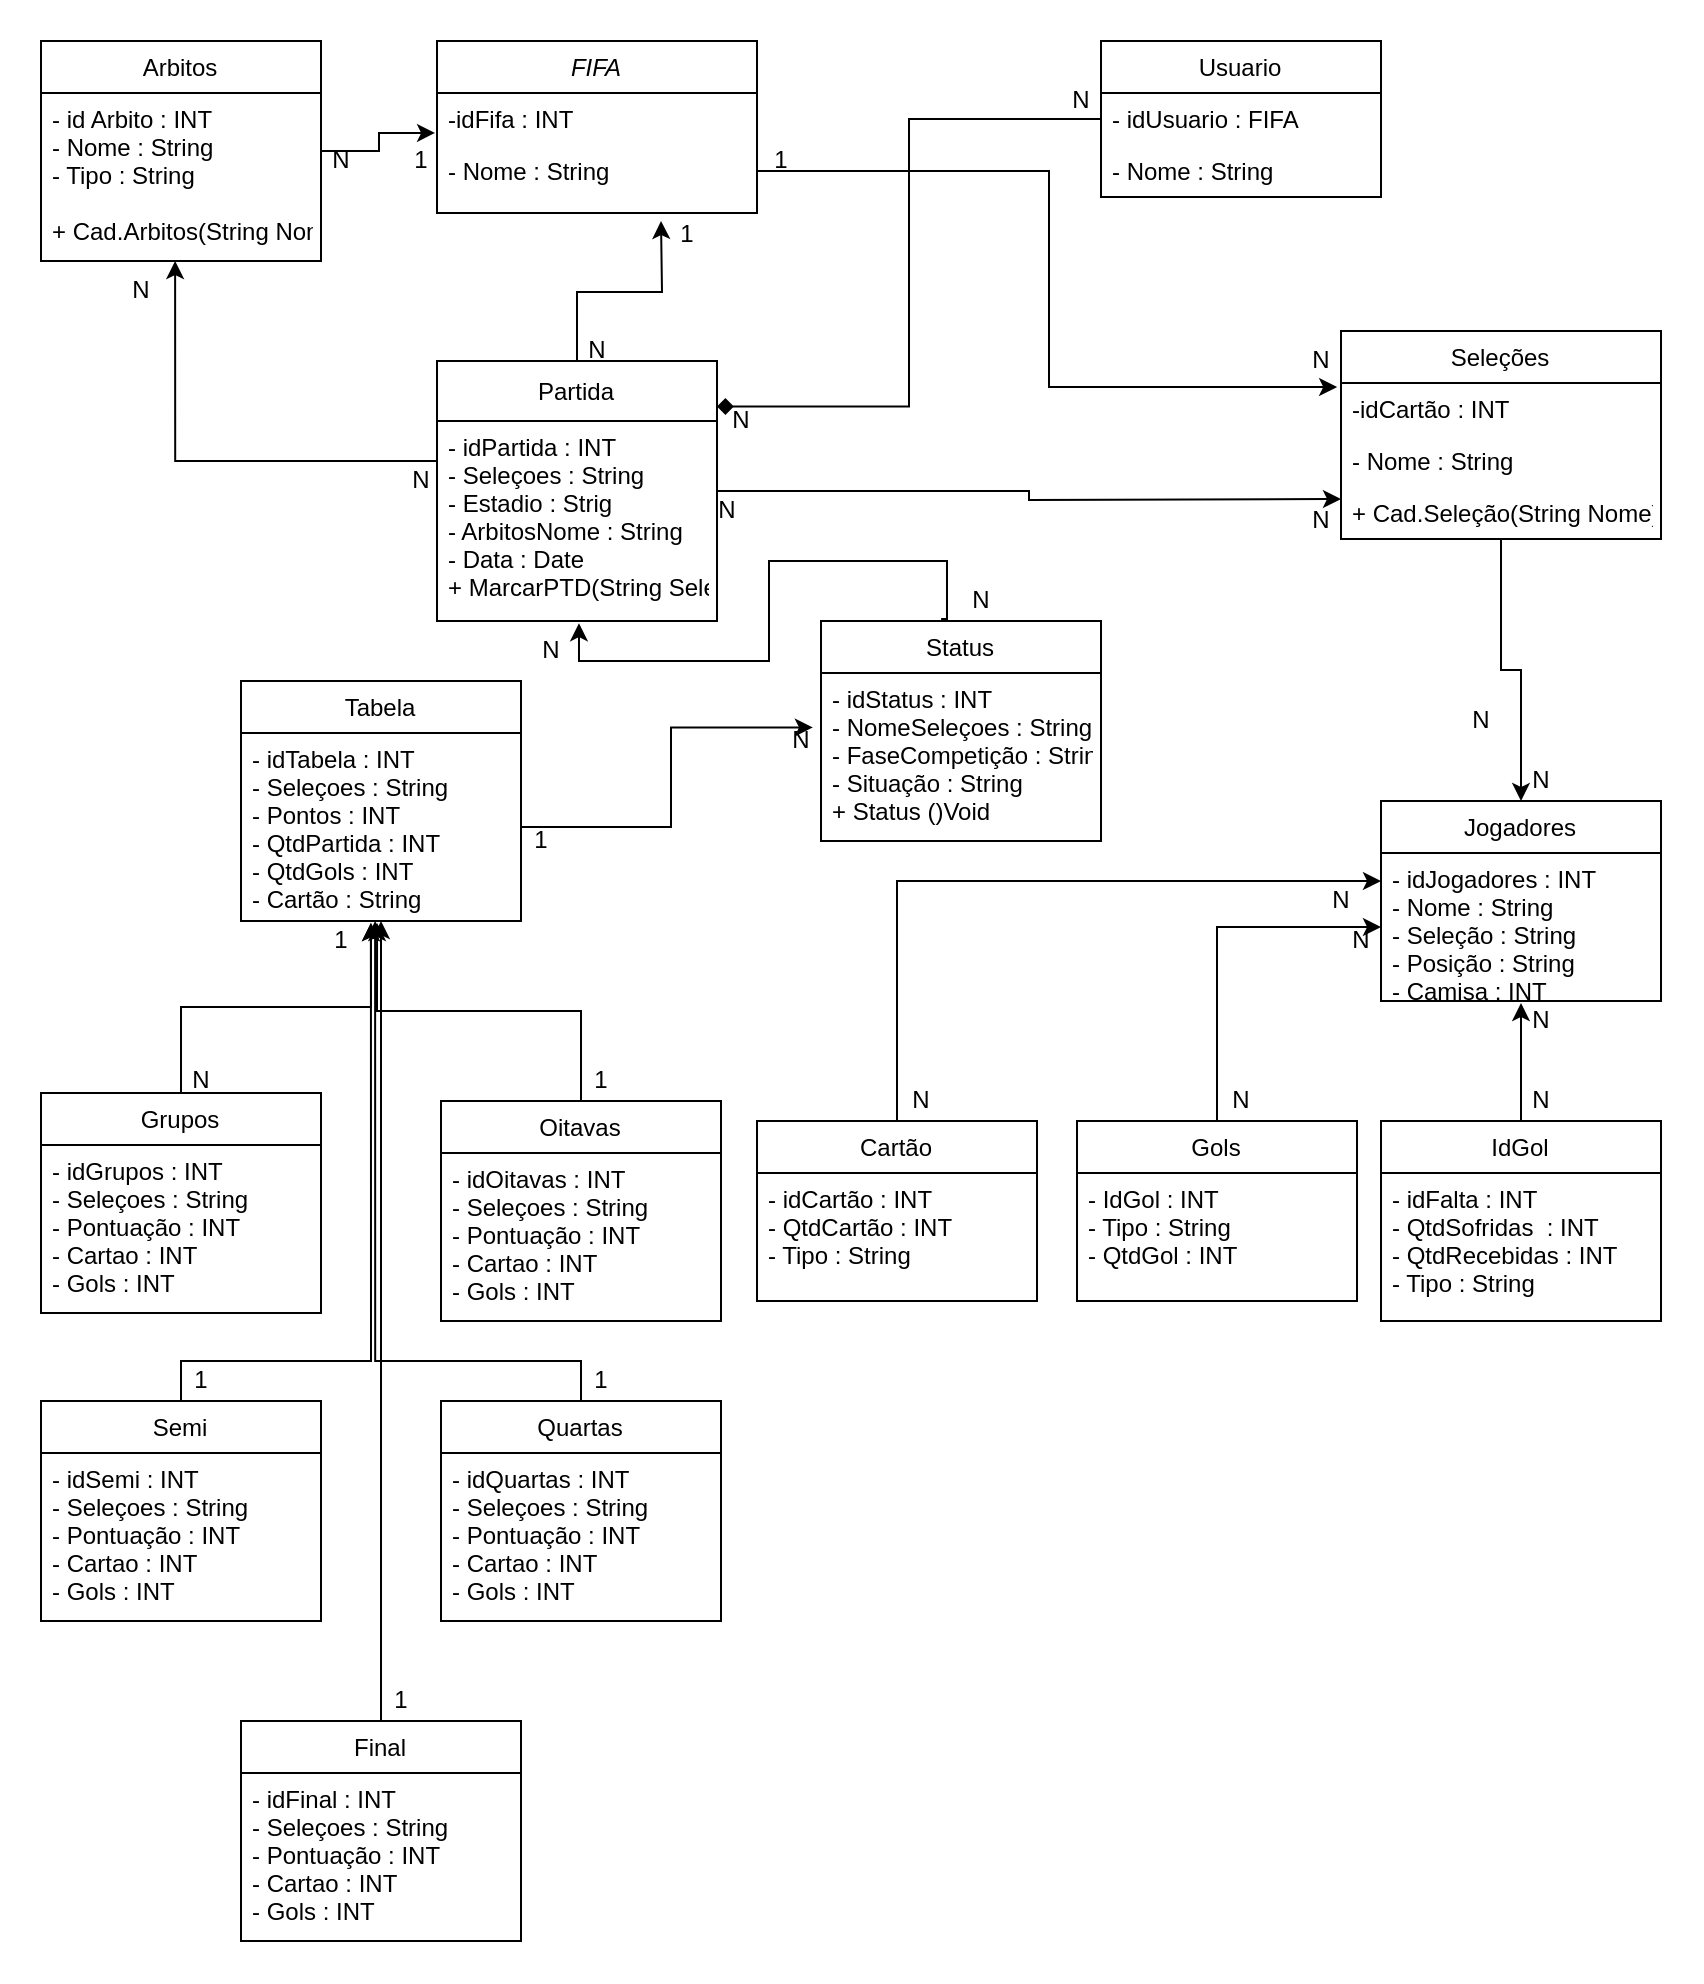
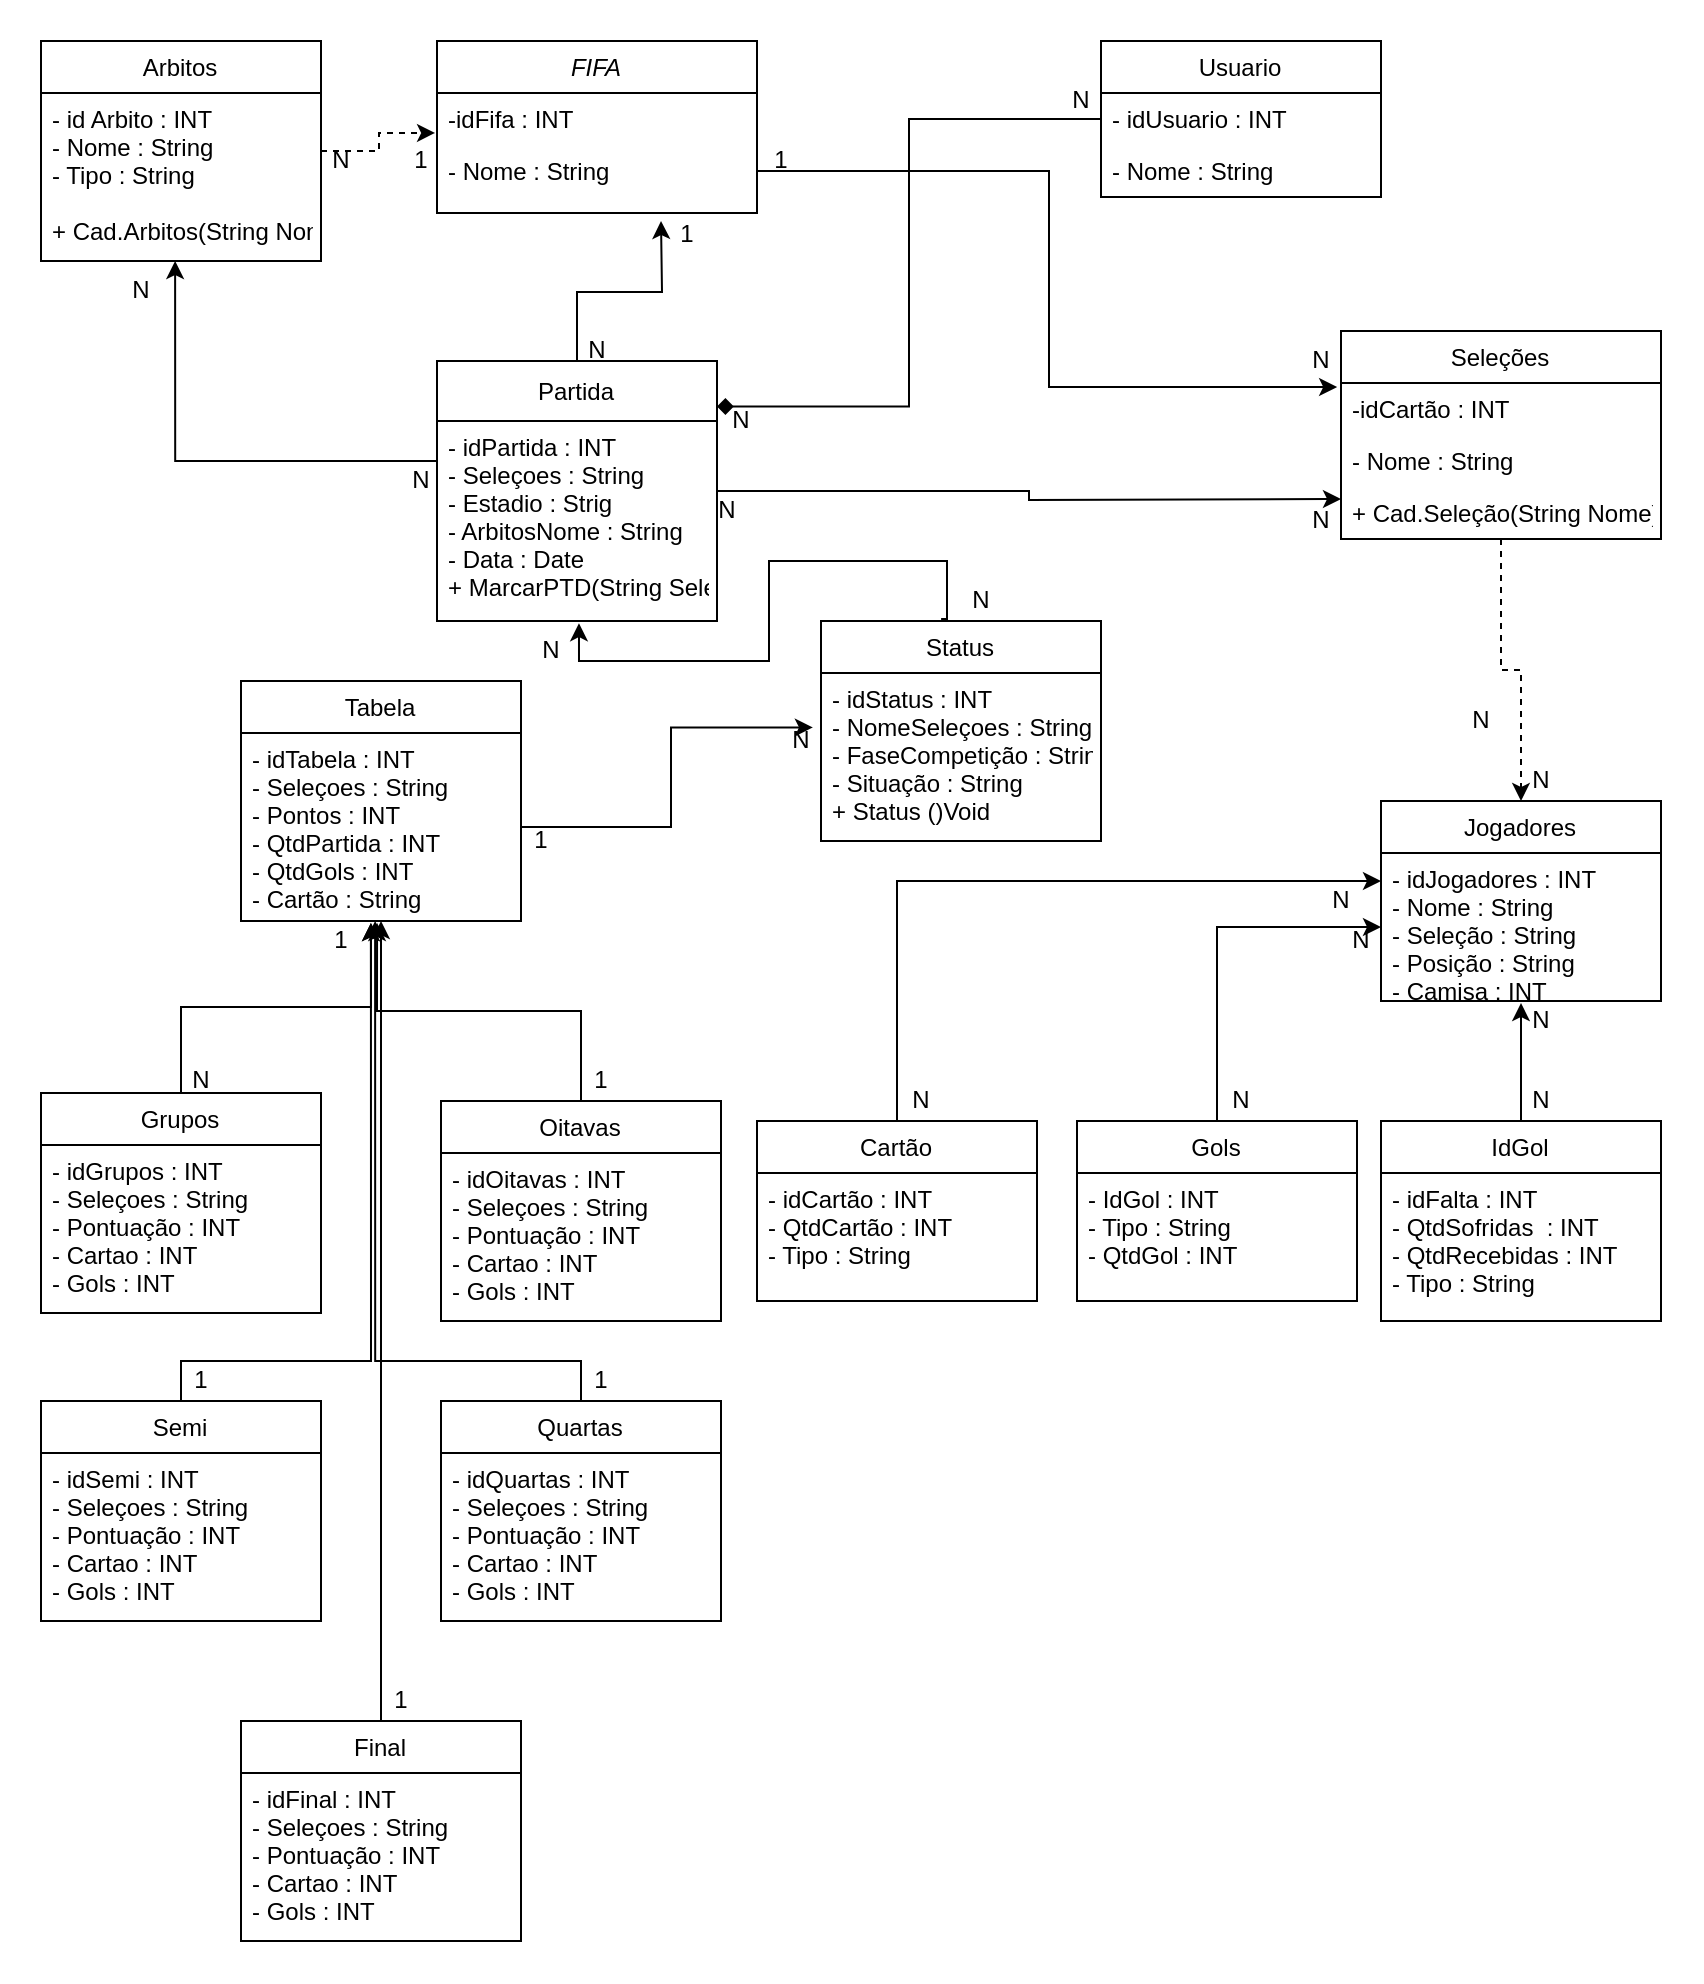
node "- idUsuario : FIFA": label "- idUsuario : FIFA" -> "- idUsuario : INT"
edge "Arbitos" -> "-idFifa : INT": style solid -> dashed
edge "Seleções" -> "Jogadores": style solid -> dashed
